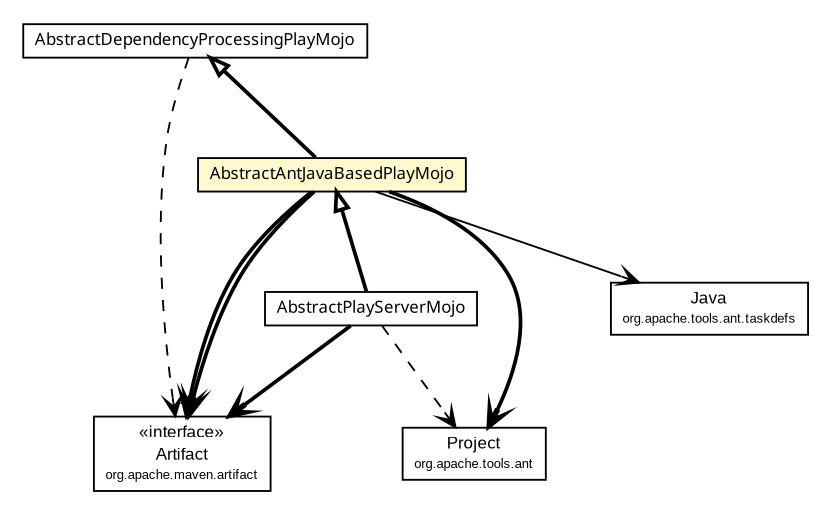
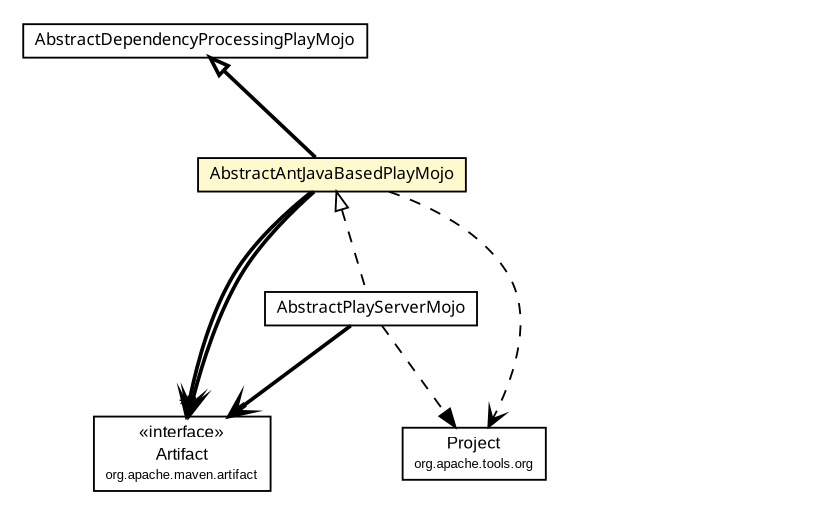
edge "AbstractDependencyProcessingPlayMojo" -> "Artifact": removed
edge "AbstractPlayServerMojo" -> "AbstractAntJavaBasedPlayMojo": style bold -> dashed
edge "AbstractAntJavaBasedPlayMojo" -> "Project": style bold -> dashed
node "Java": removed
edge "AbstractPlayServerMojo" -> "Project": arrowhead open -> normal
node "Project": text "org.apache.tools.ant" -> "org.apache.tools.org"
